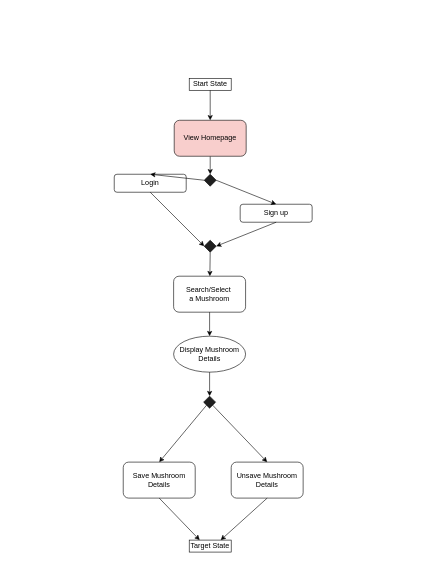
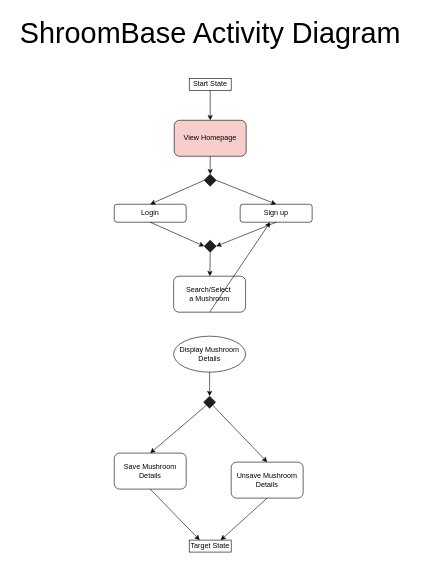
node "ShroomBase Activity Diagram": added
node "Login": moved (150, 183) -> (150, 213)
edge "Search/Select a Mushroom" -> "Display Mushroom Details": now "Search/Select a Mushroom" -> "Sign up"
node "Save Mushroom Details": moved (159, 480) -> (150, 471)
